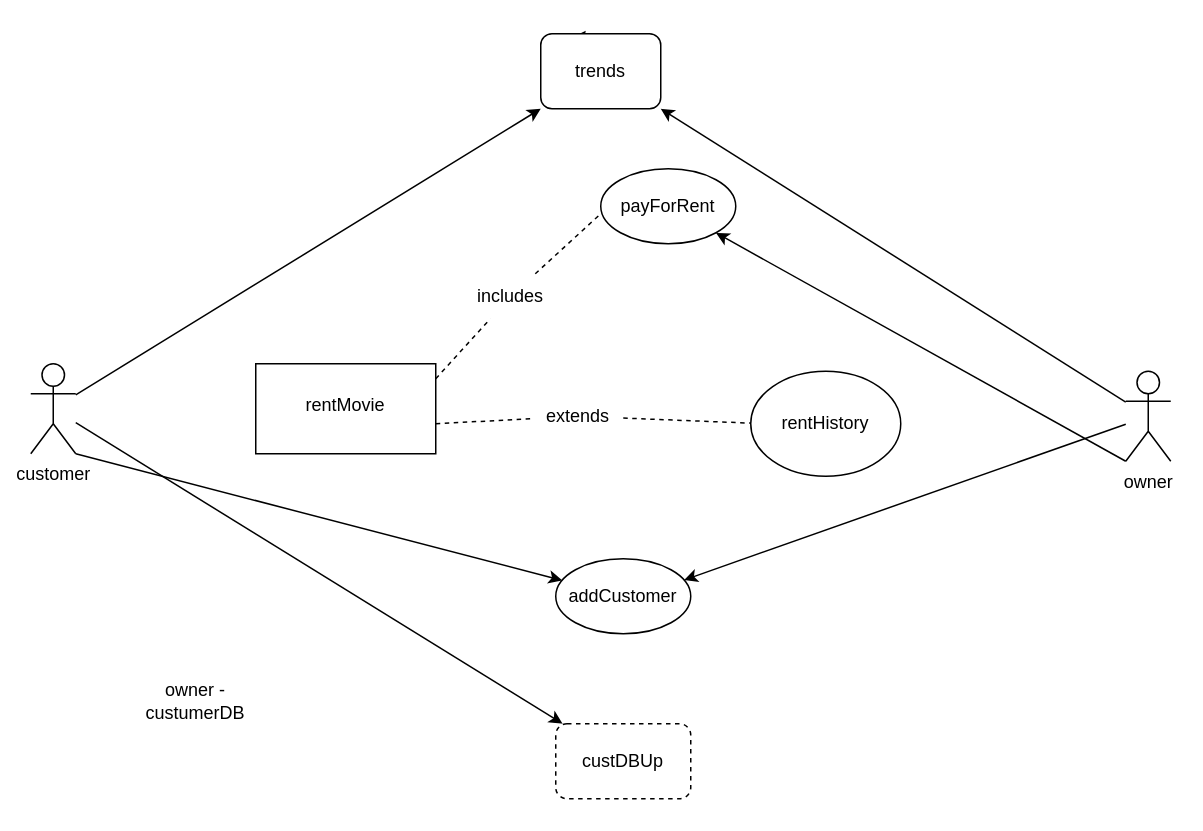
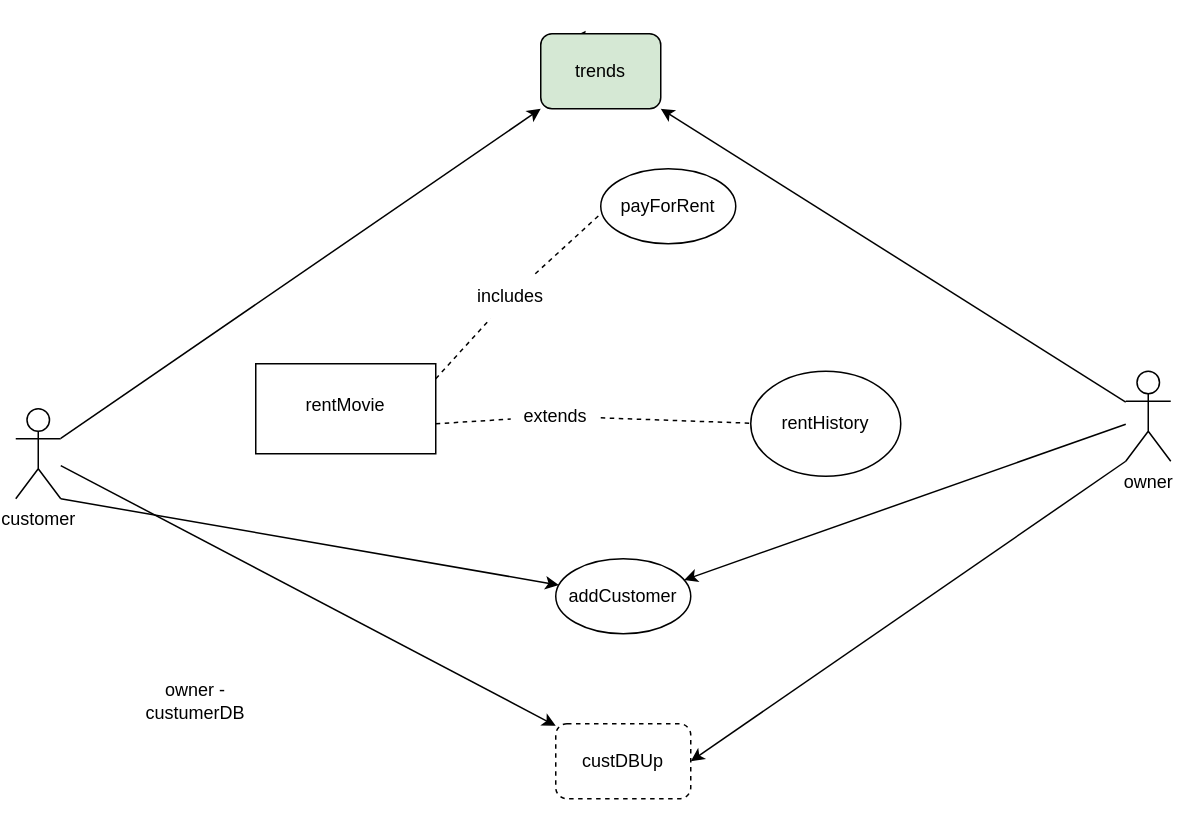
node "trends": fillcolor #ffffff -> #d5e8d4
edge "owner" -> "payForRent": now "owner" -> "custDBUp"
node "customer": moved (53, 409) -> (38, 454)
node "extends": moved (578, 416) -> (556, 416)
